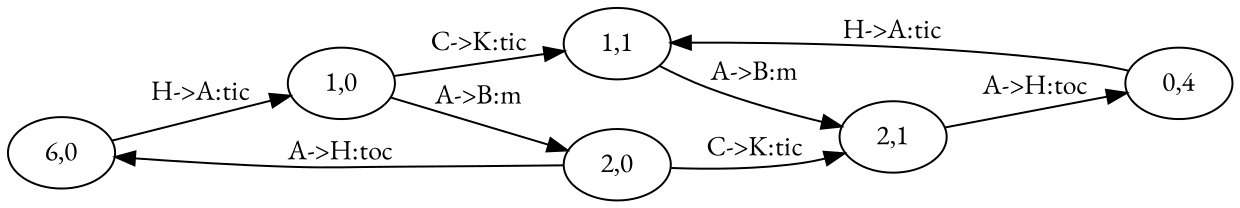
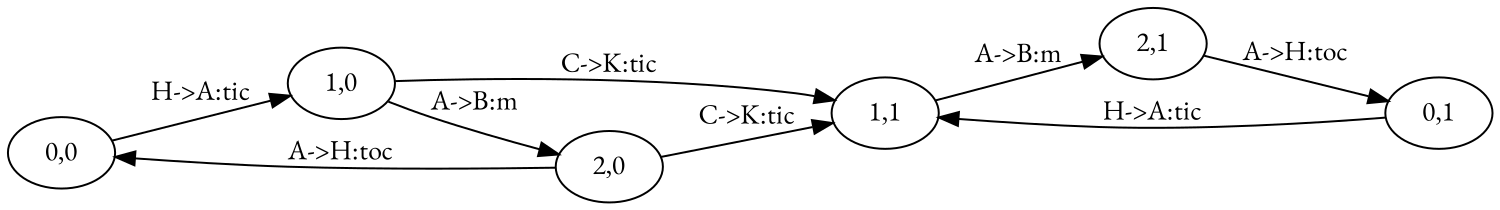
node "0,4": label "0,4" -> "0,1"
node "6,0": label "6,0" -> "0,0"
edge "2,0" -> "2,1": now "2,0" -> "1,1"
